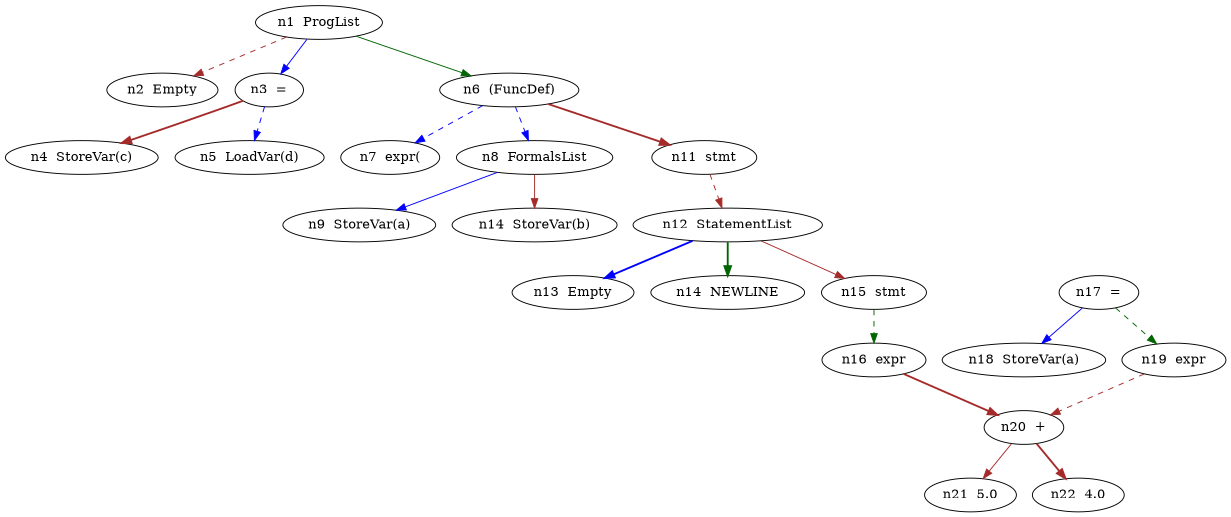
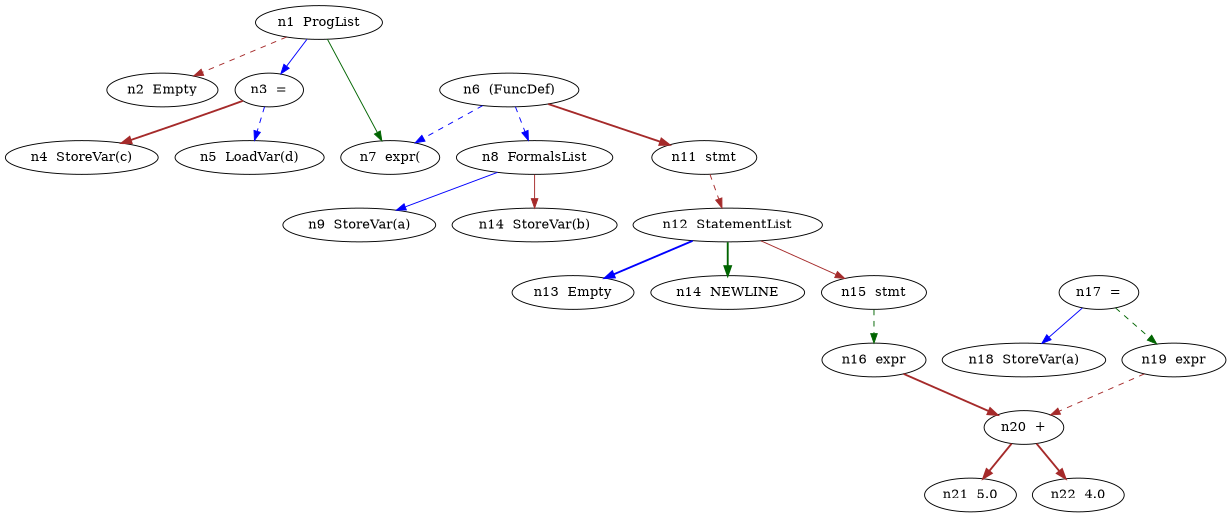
edge "n1  ProgList" -> "n6  (FuncDef)": now "n1  ProgList" -> "n7  expr("
edge "n20  +" -> "n21  5.0": style solid -> bold
